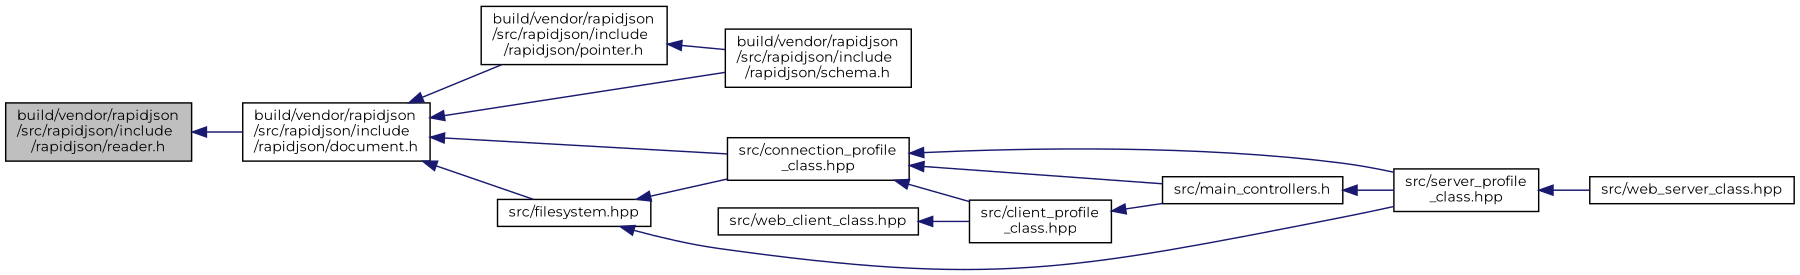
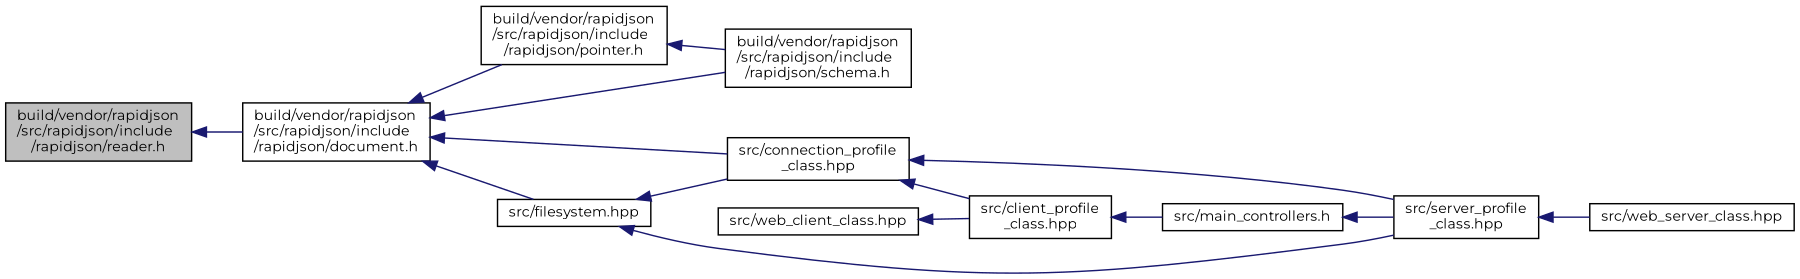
edge "src/main_controllers.h" -> "src/connection_profile _class.hpp": removed
